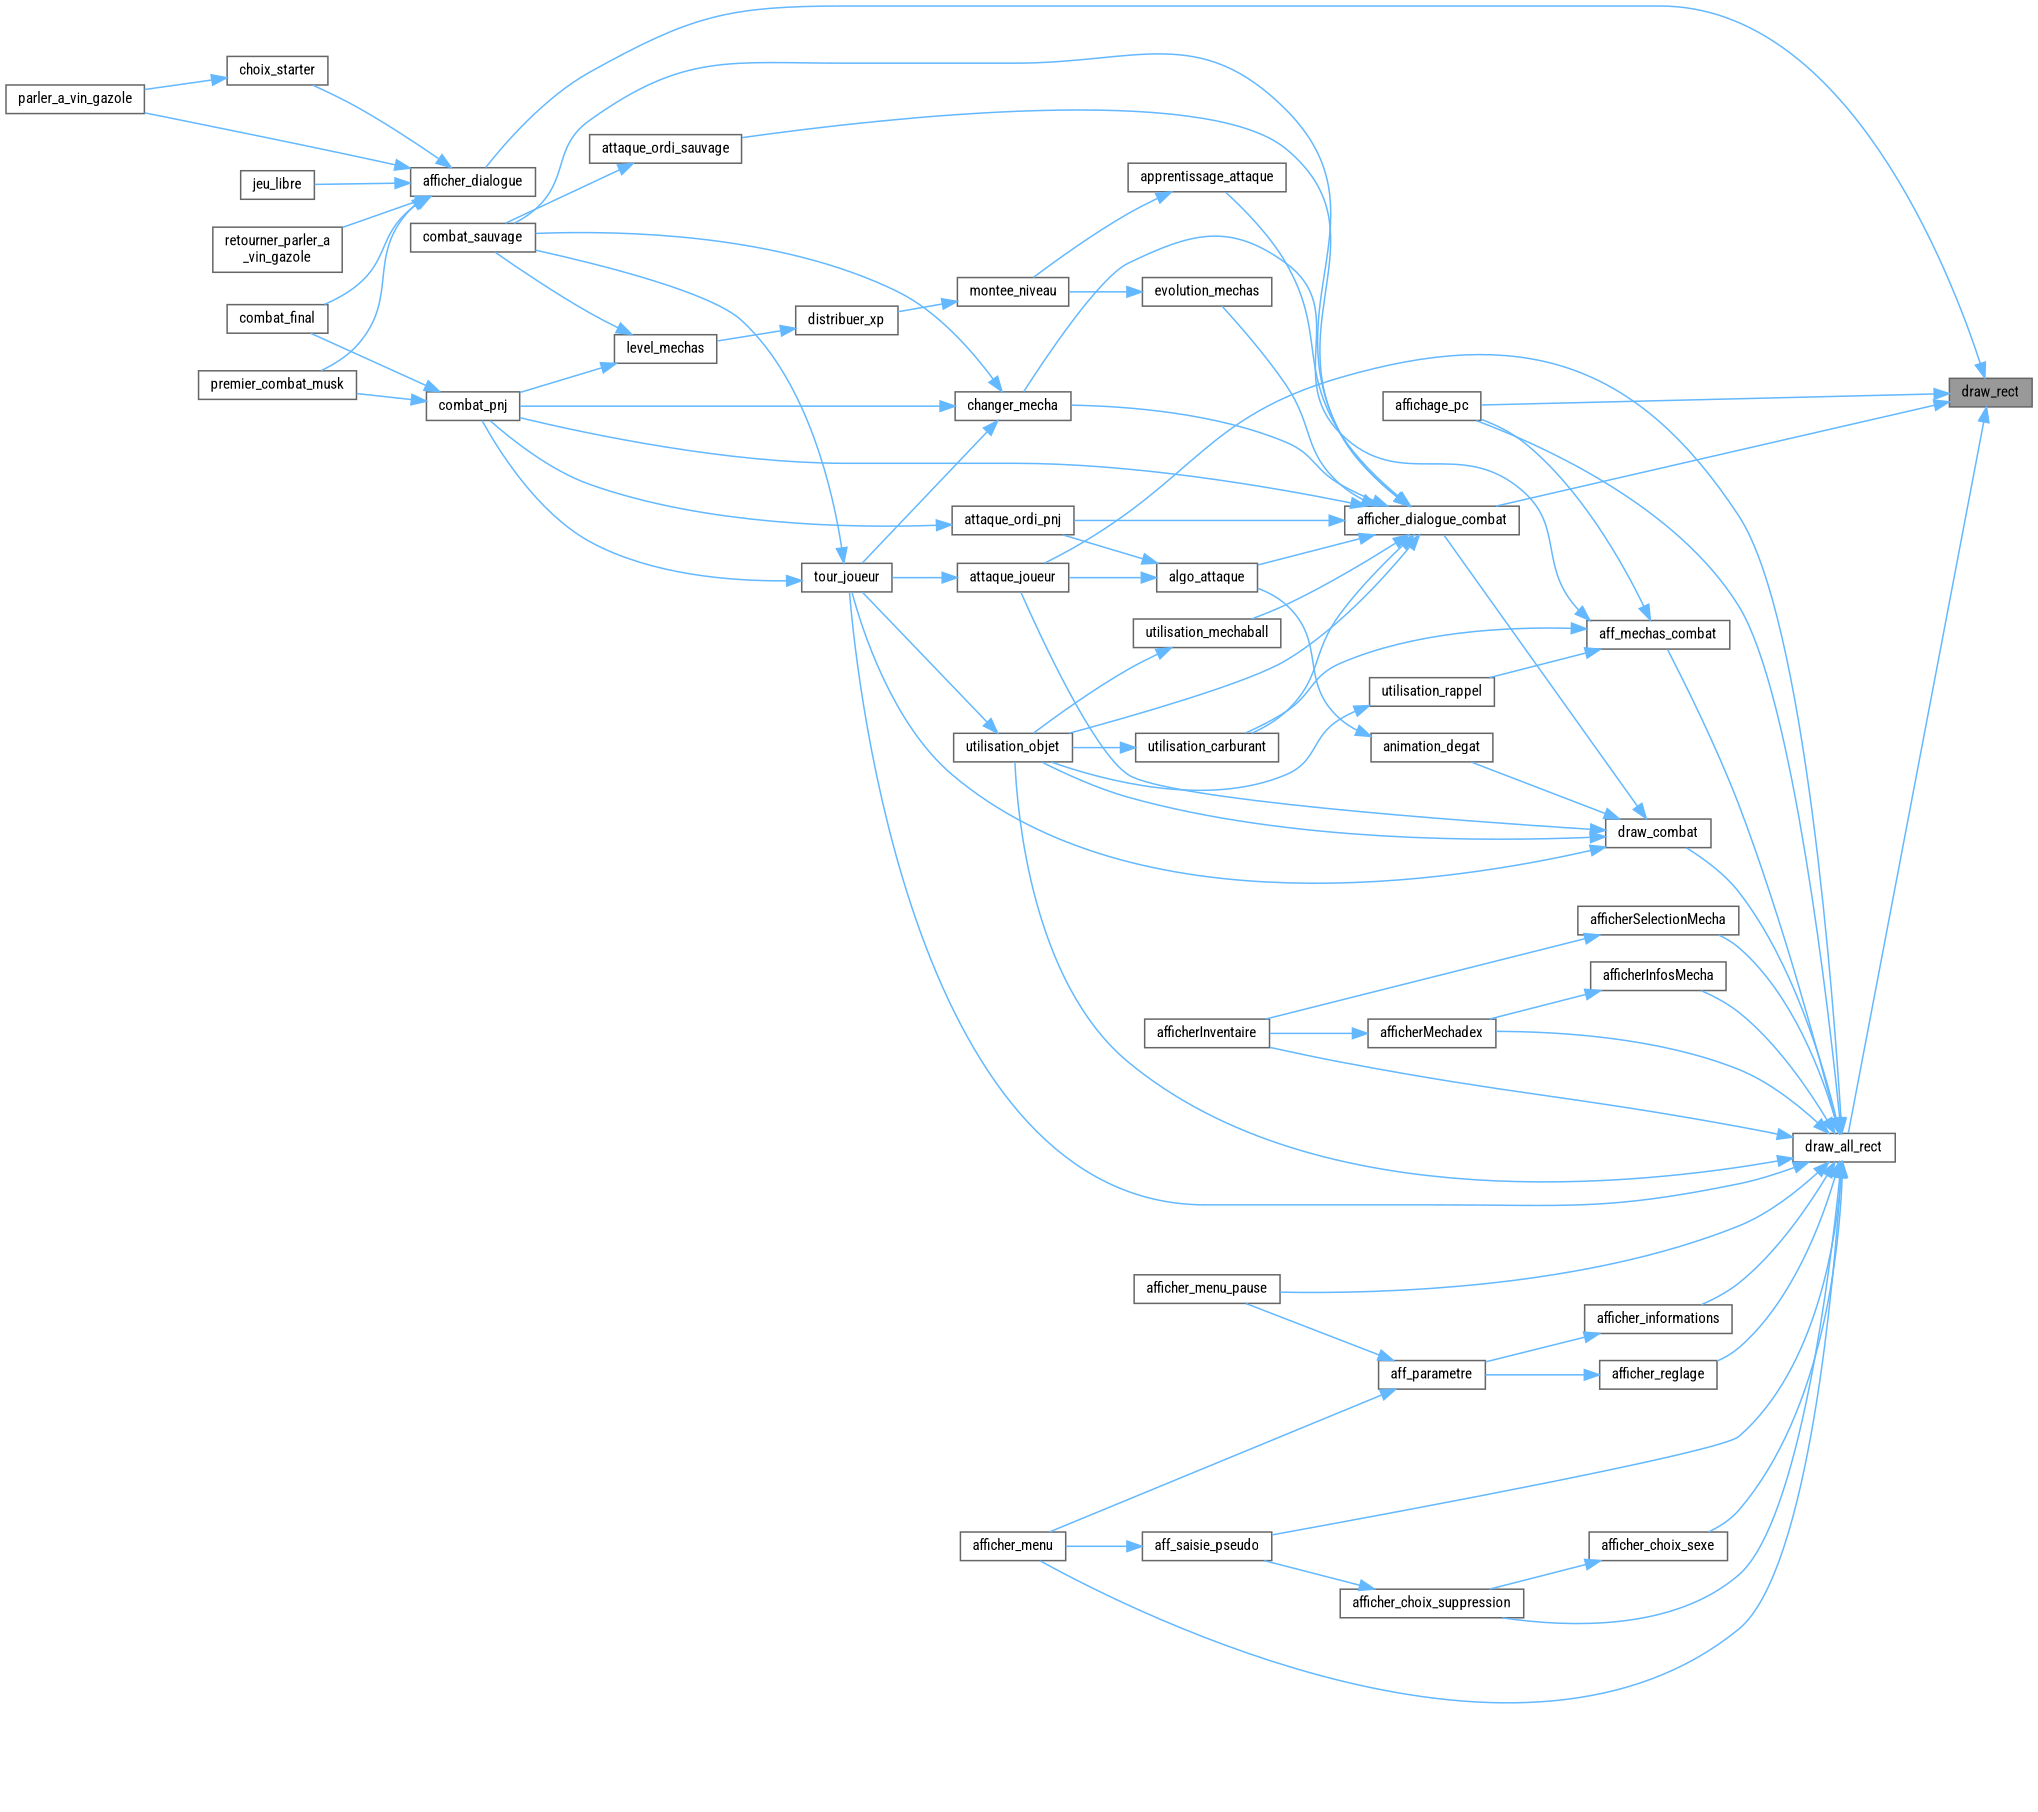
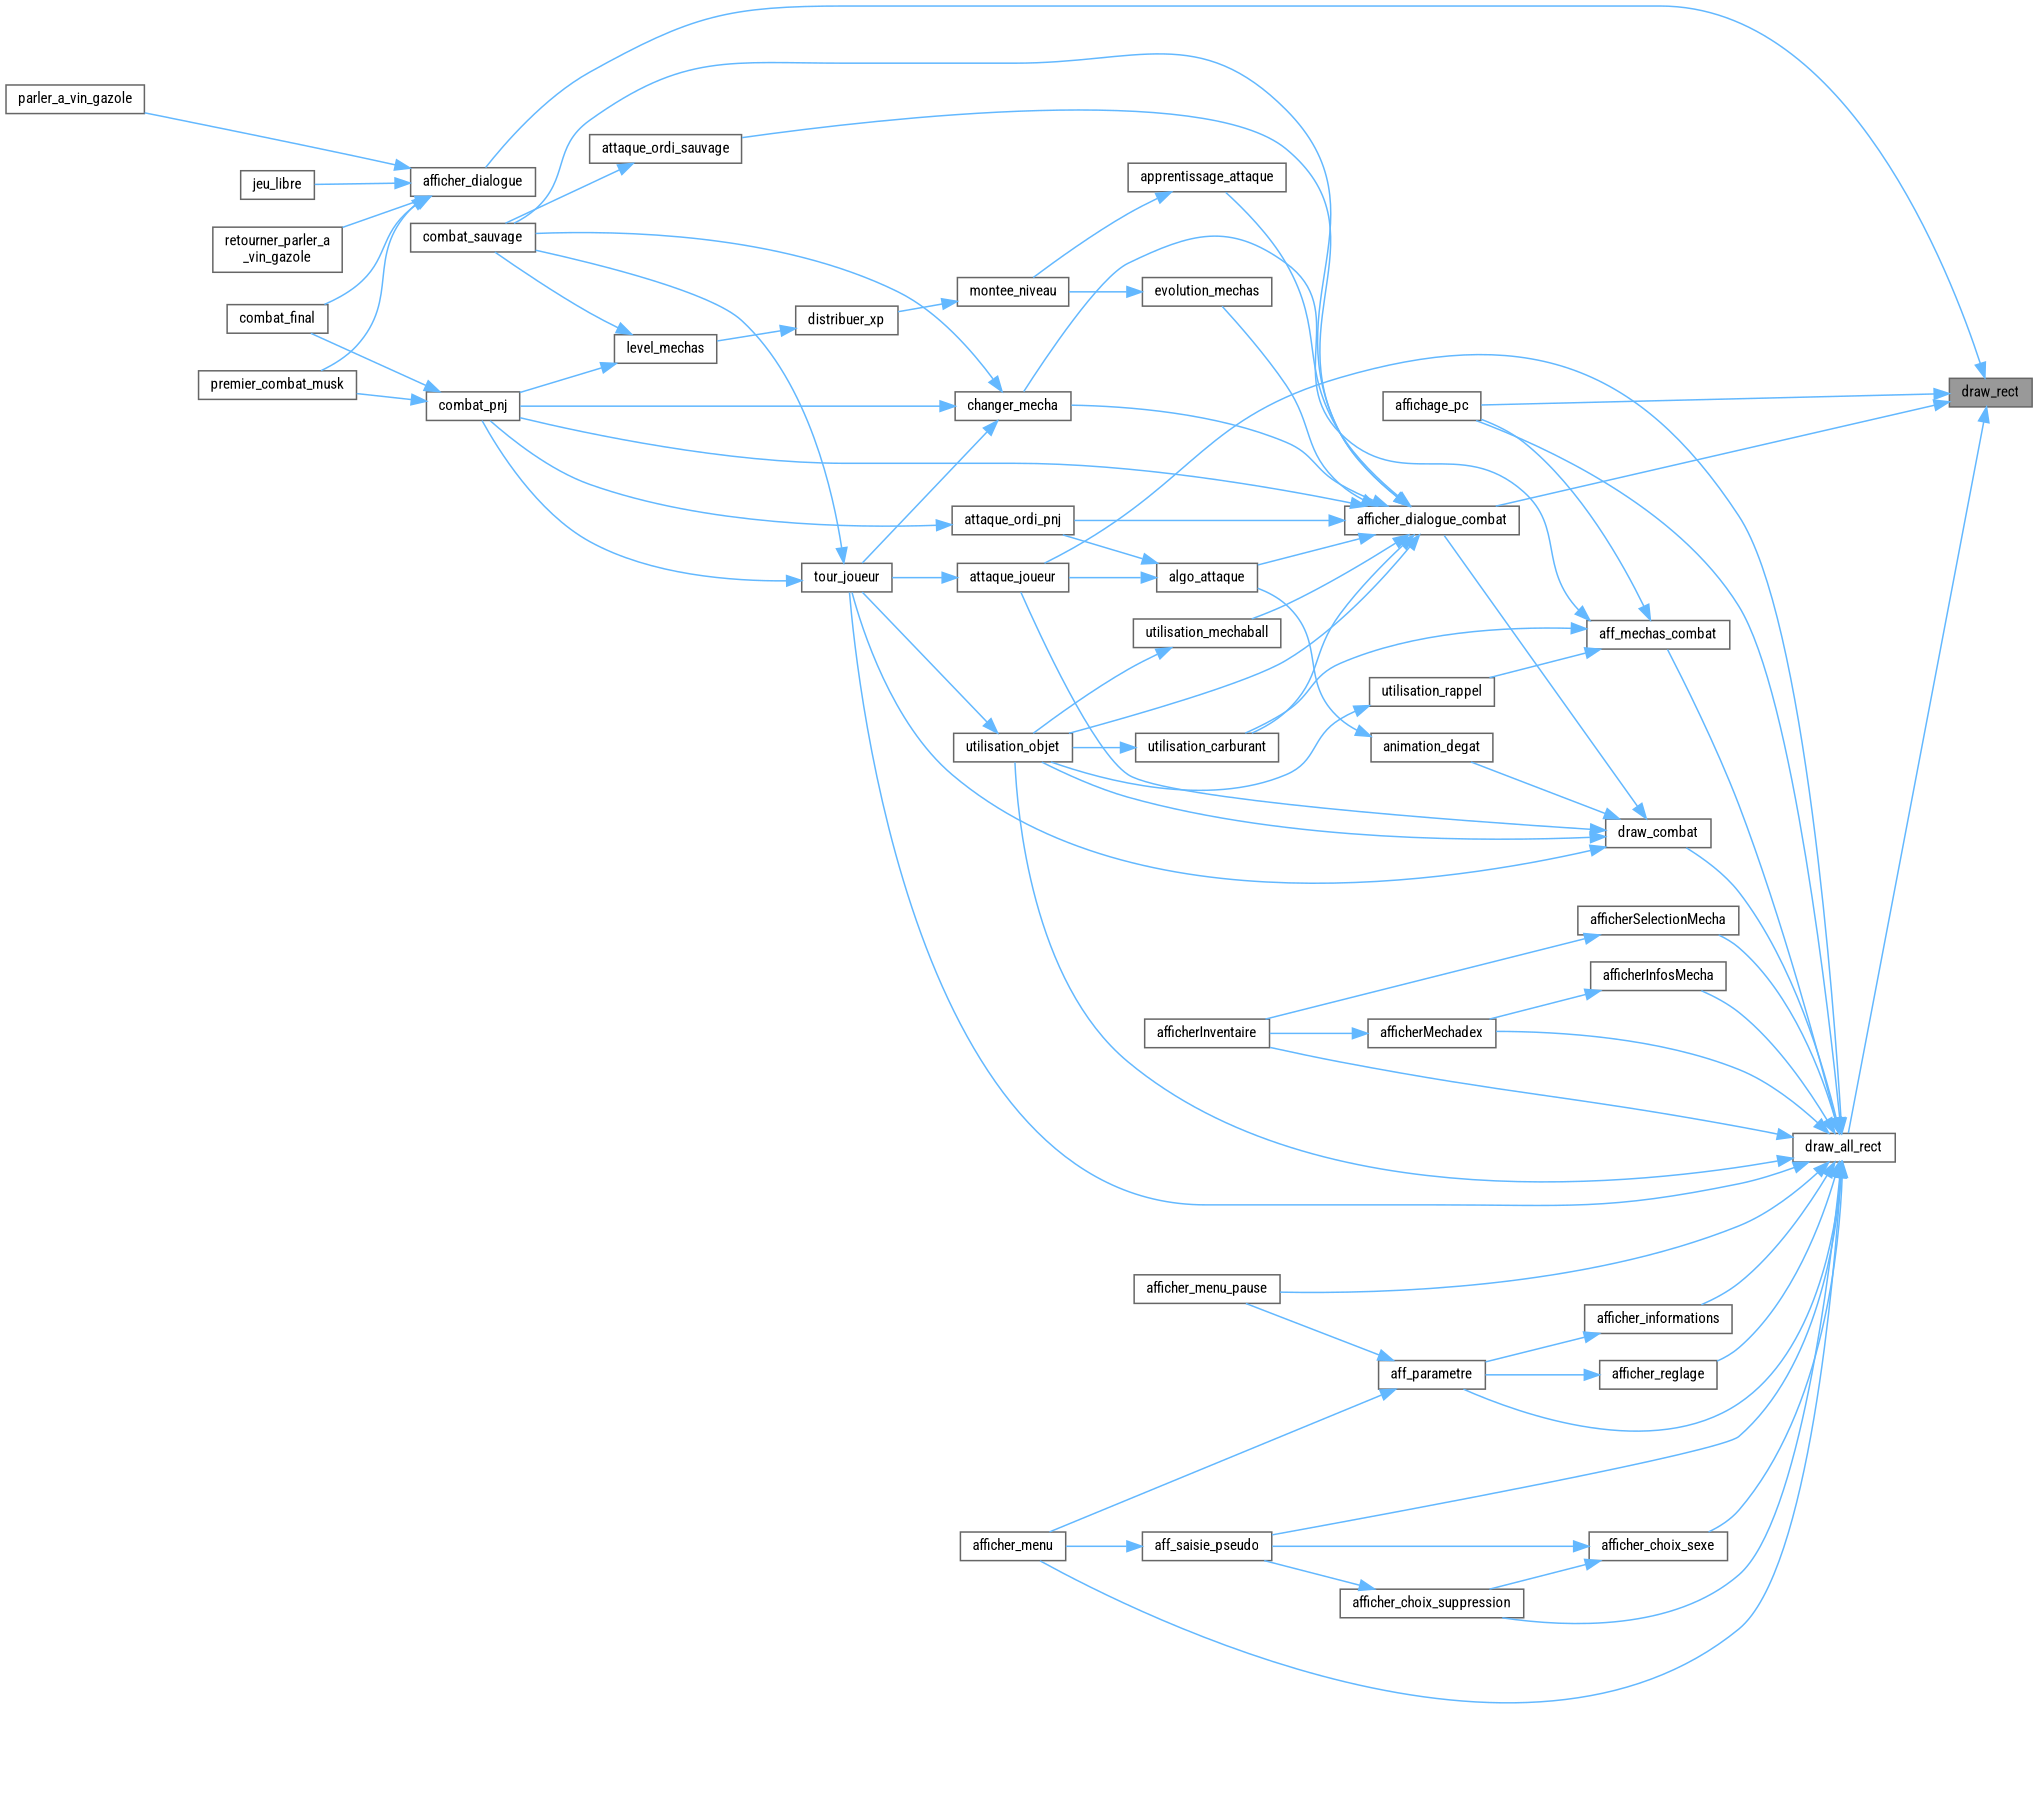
node "choix_starter": removed
edge "aff_parametre" -> "draw_all_rect": added
edge "aff_saisie_pseudo" -> "afficher_choix_sexe": added
